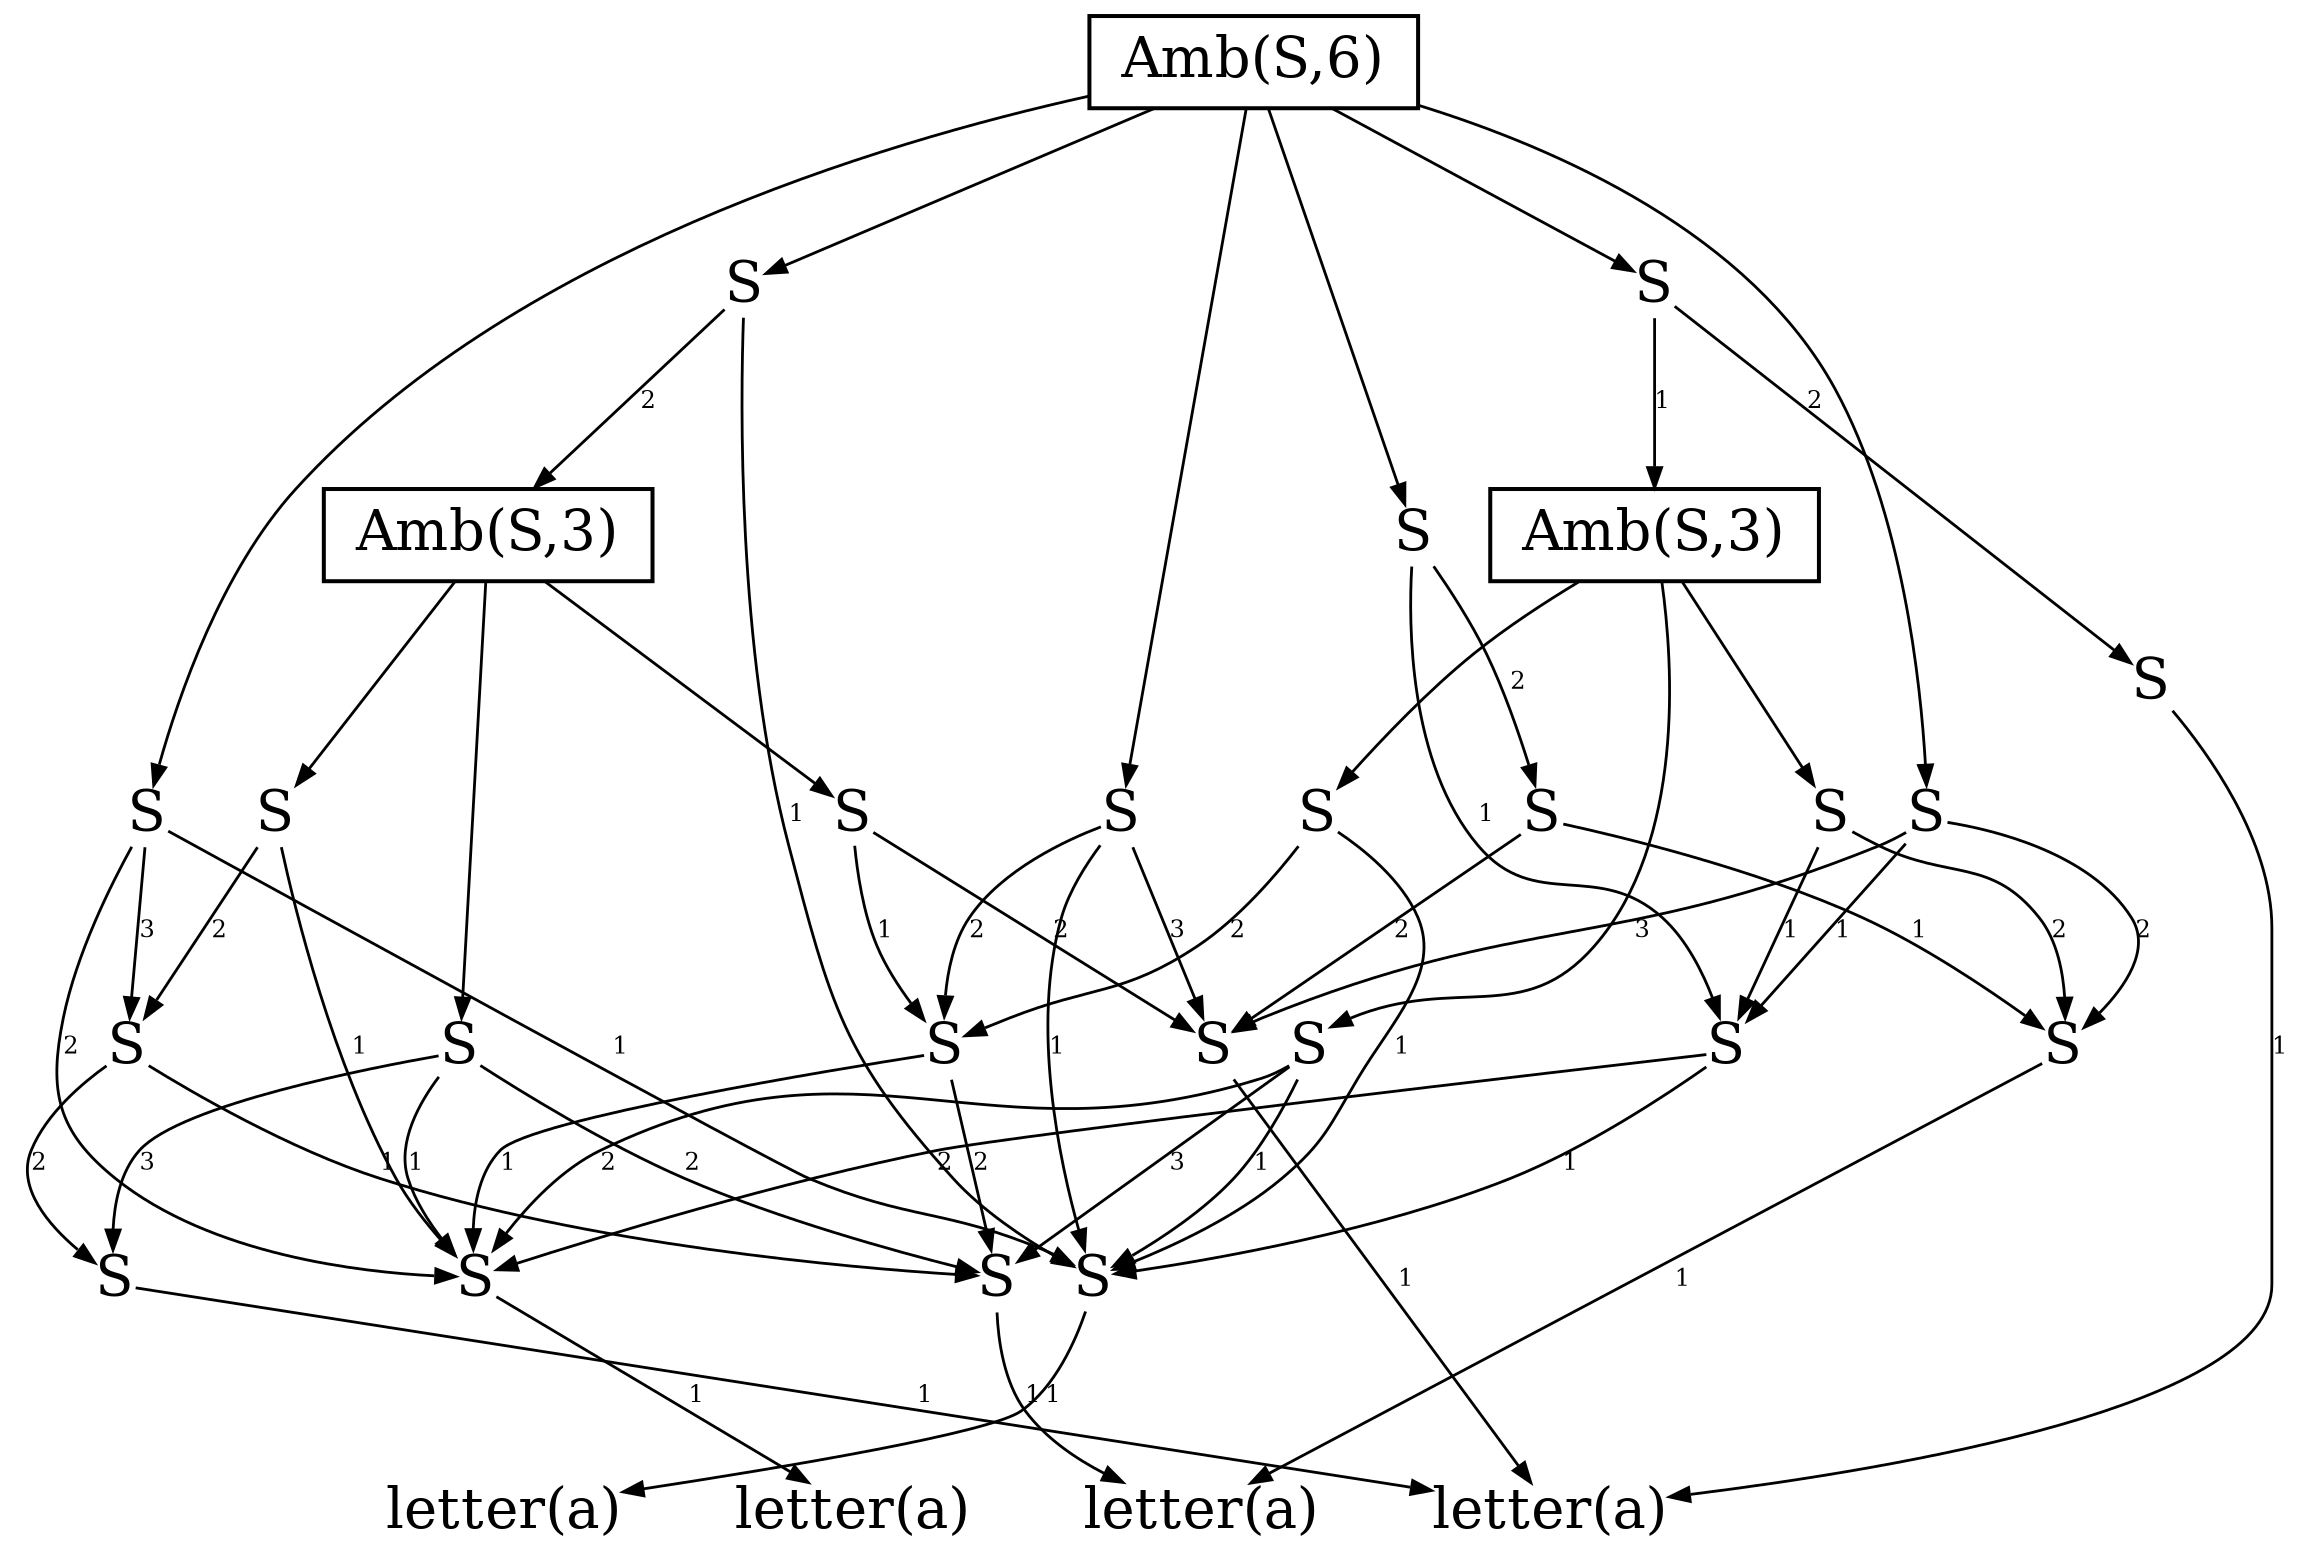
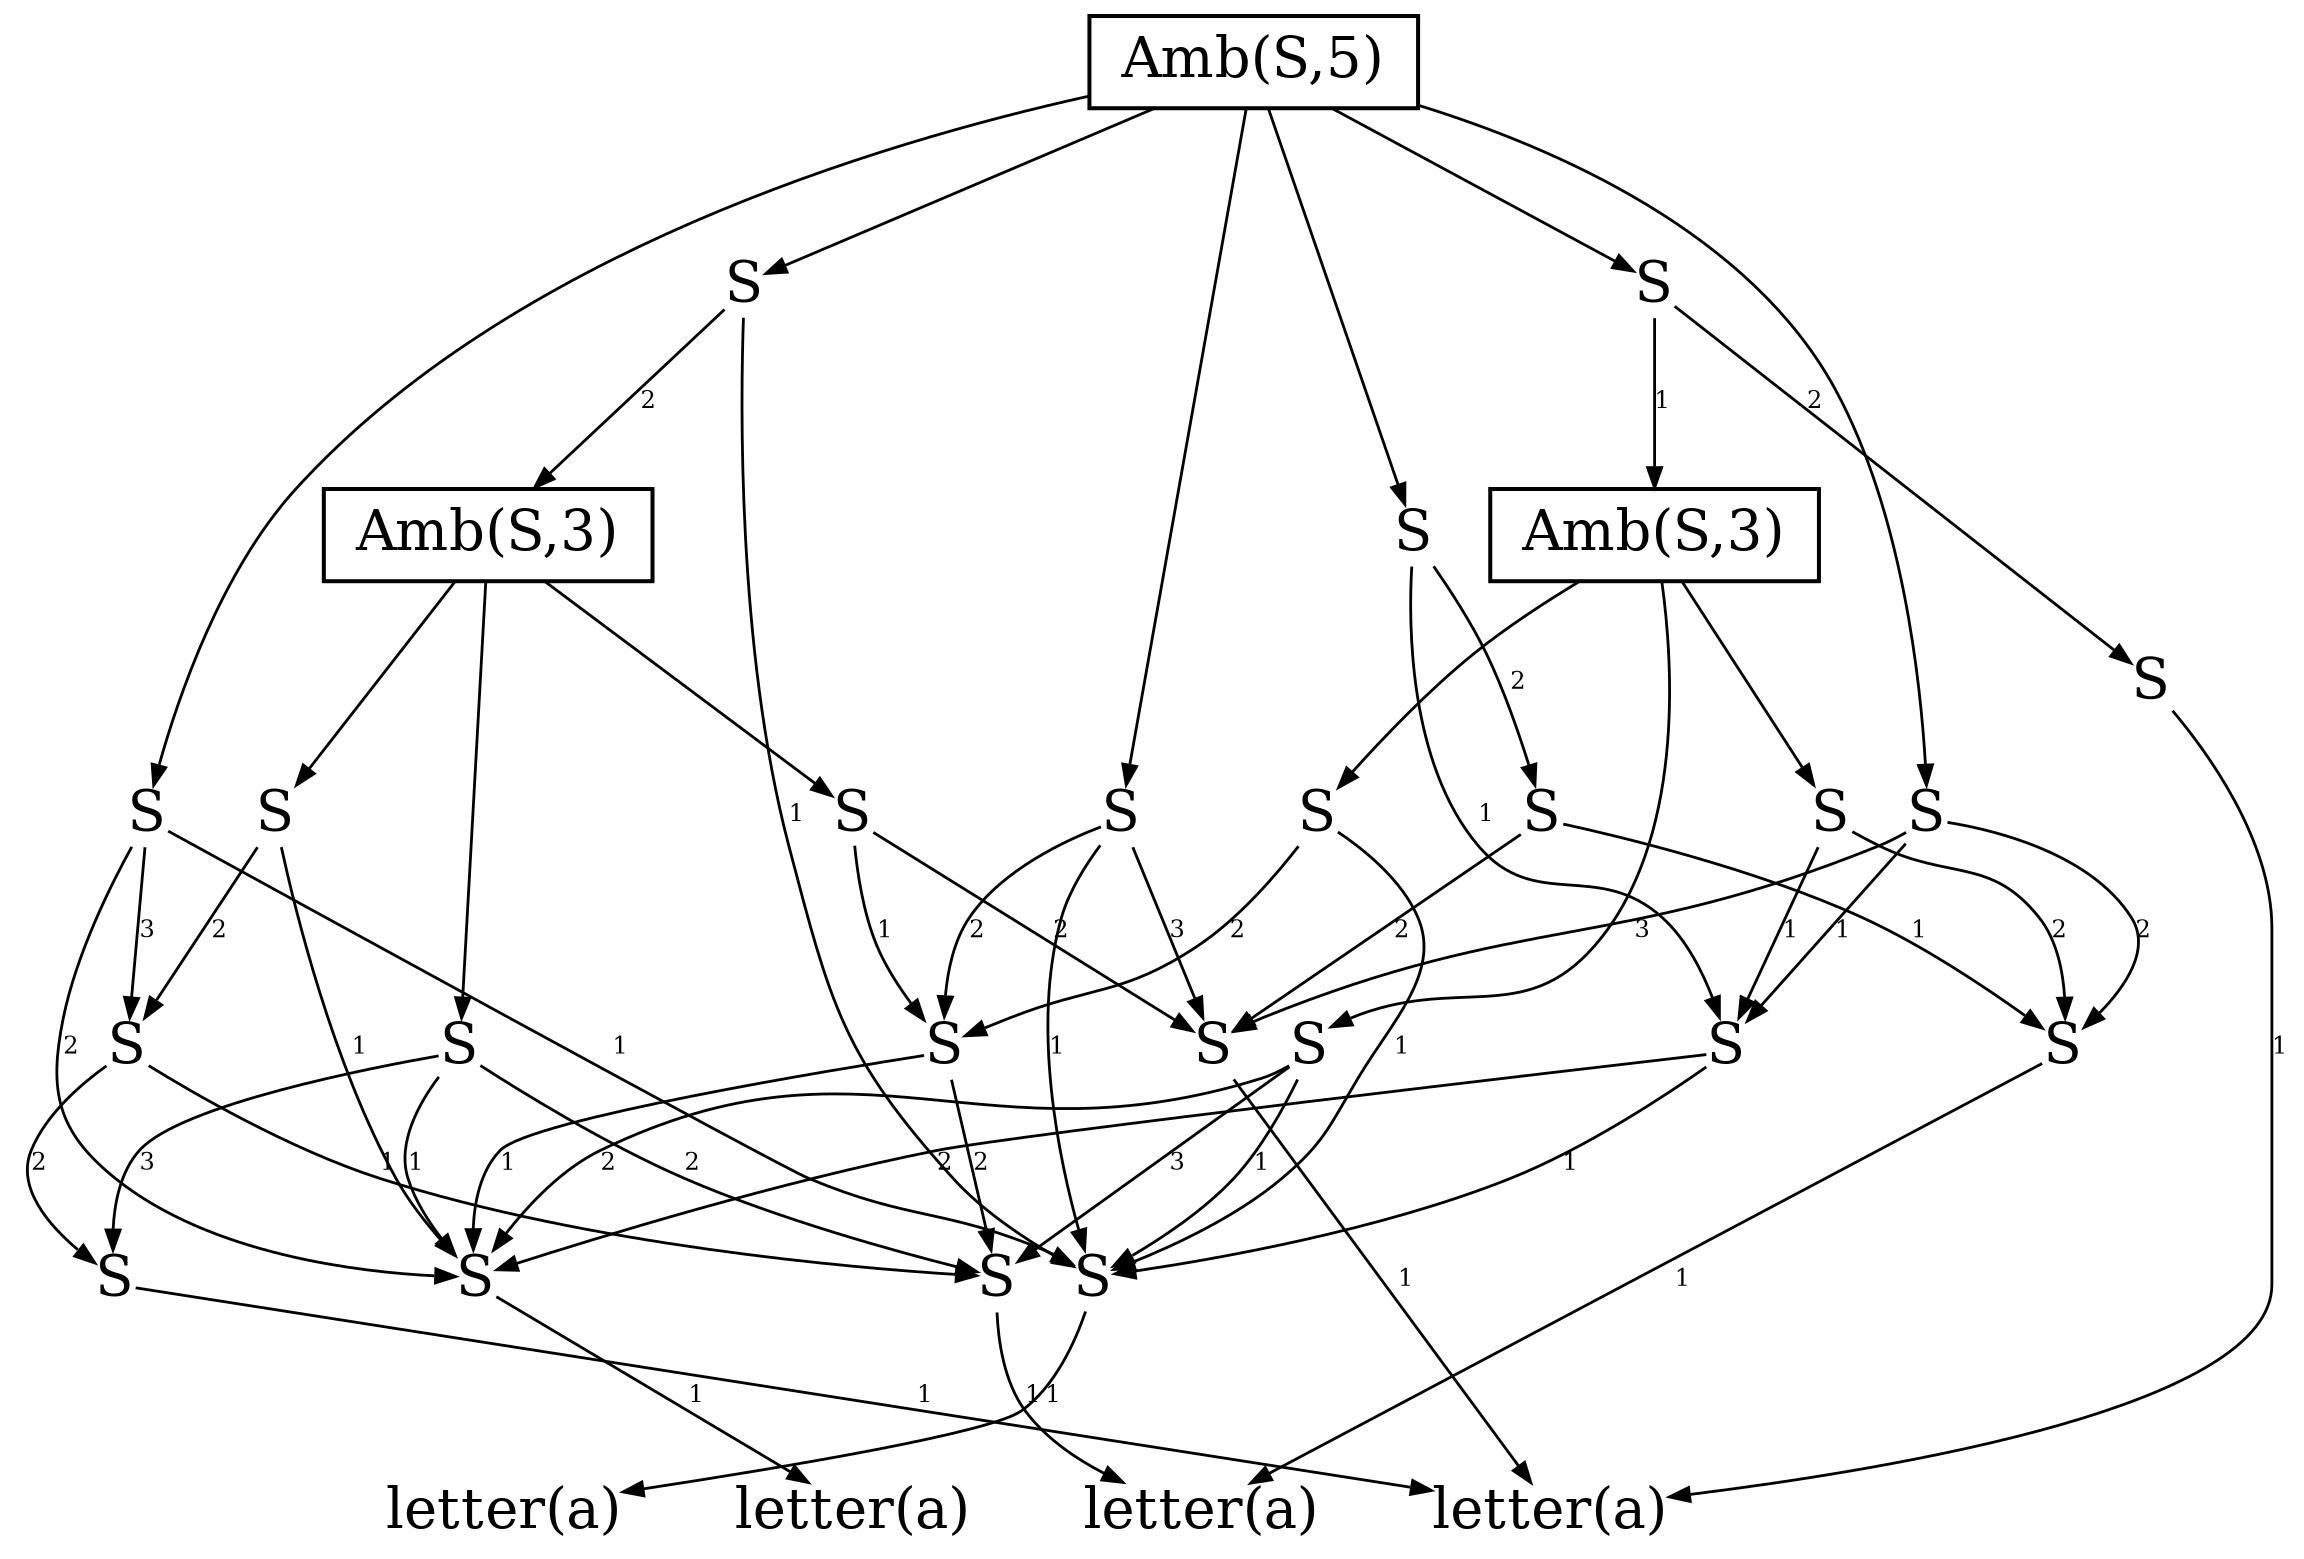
node "Amb(S,6)": label "Amb(S,6)" -> "Amb(S,5)"
